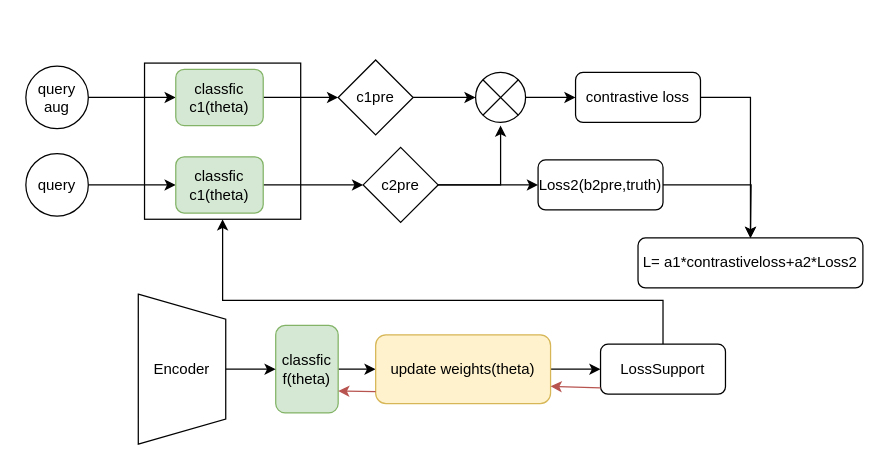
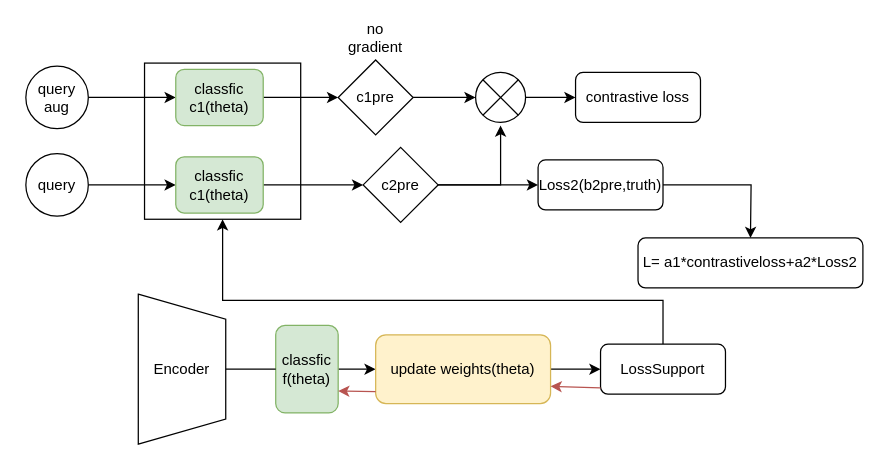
node "no gradient": added
edge "contrastive loss" -> "L= a1*contrastiveloss+a2*Loss2": removed
edge "Encoder" -> "classfic f(theta)": arrowhead classic -> none
